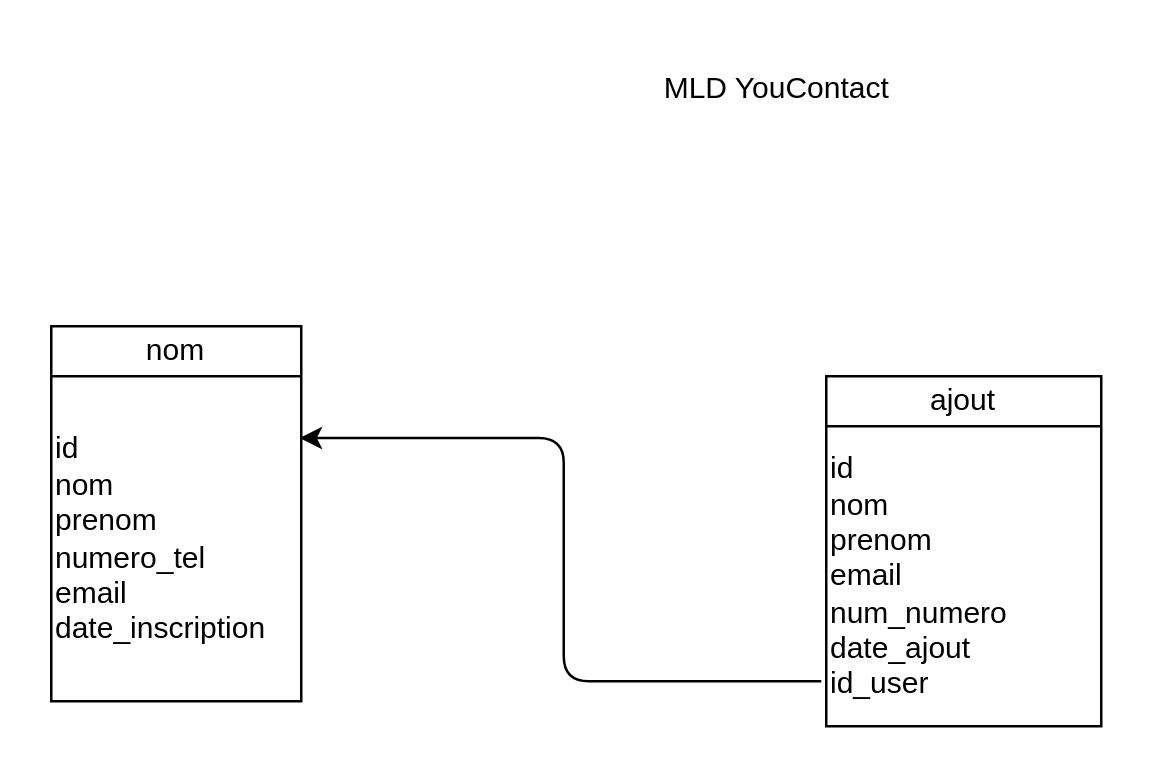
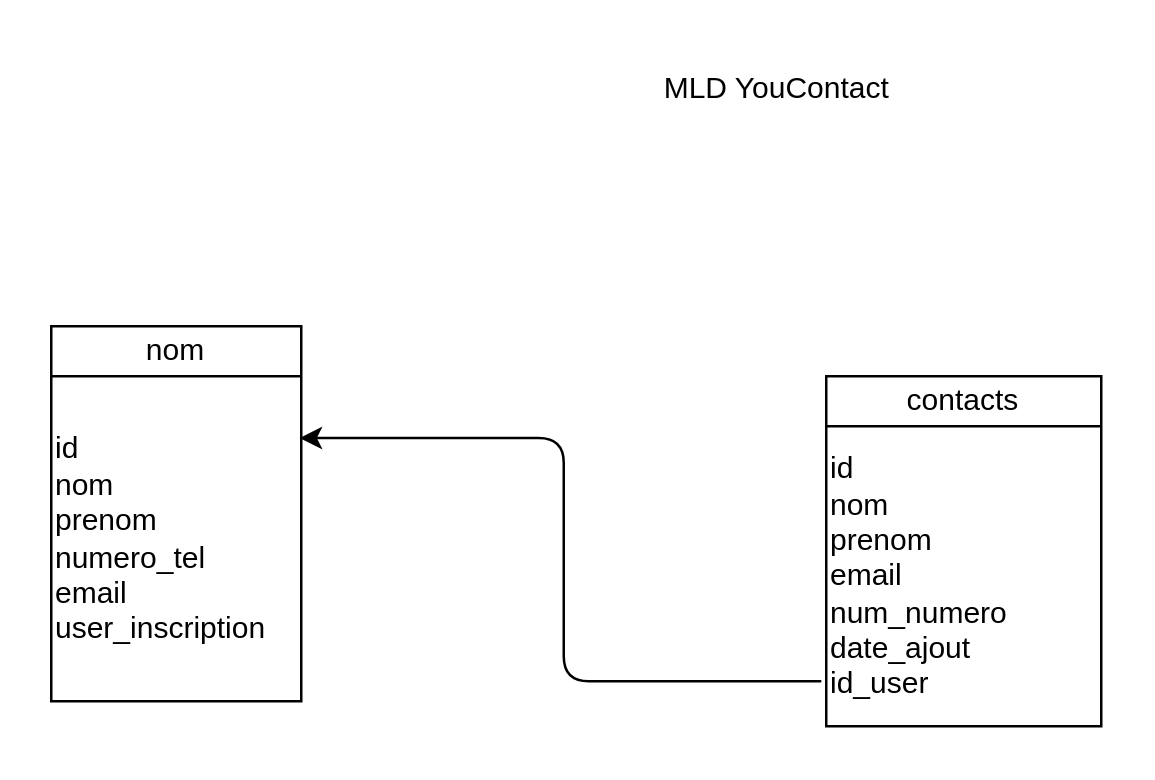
node "ajout": label "ajout" -> "contacts"
node "id nom prenom numero_tel email date_inscription": label "id nom prenom numero_tel email date_inscription" -> "id nom prenom numero_tel email user_inscription"
